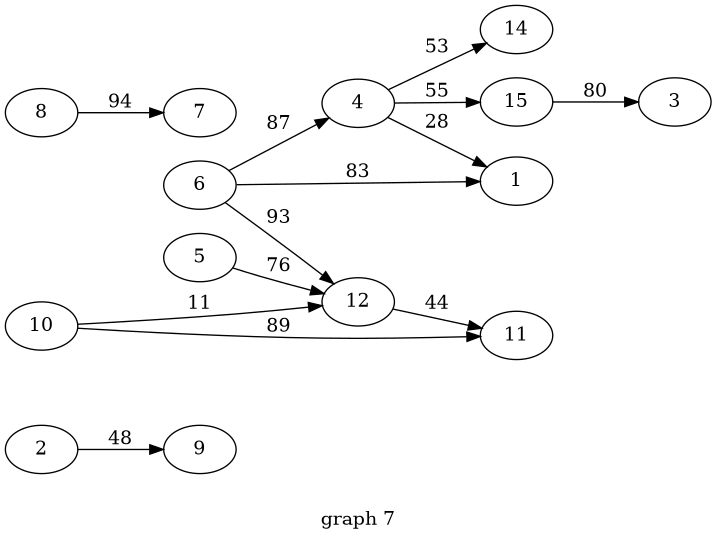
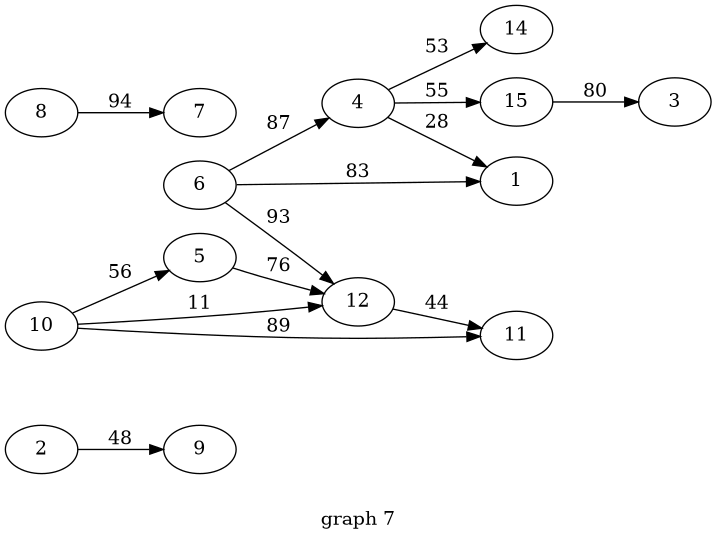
edge "10" -> "5": added, label "56"
